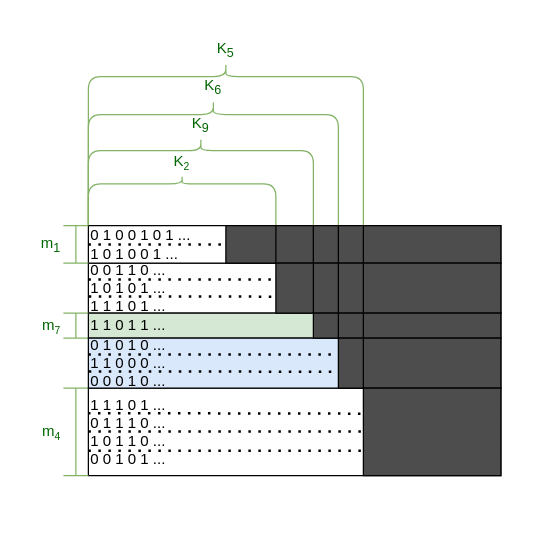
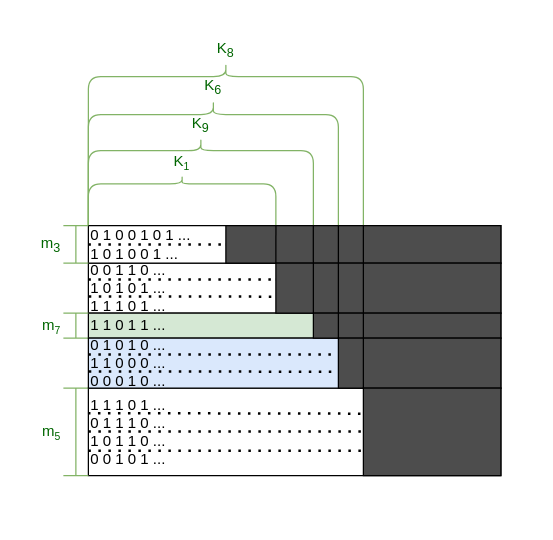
node "K5": label "K5" -> "K8"
node "K2": label "K2" -> "K1"
node "m1": label "m1" -> "m3"
node "m4": label "m4" -> "m5"
